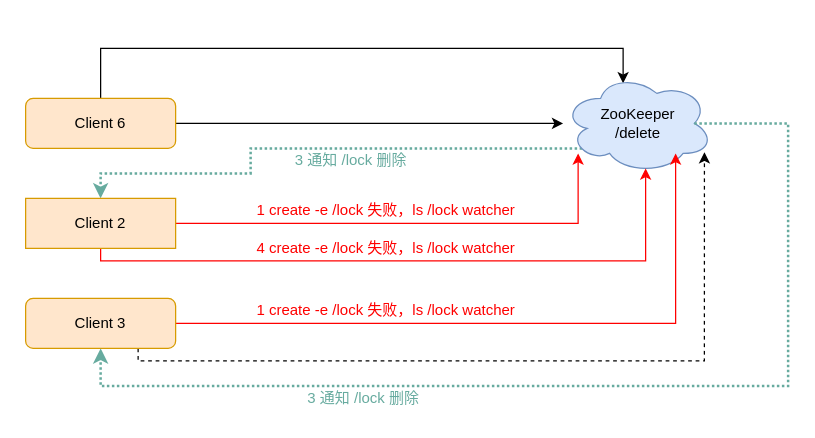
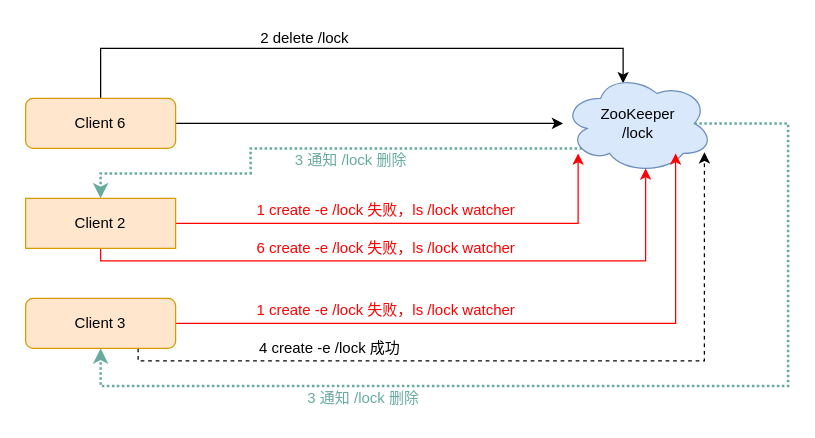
node "2 delete /lock": added
node "ZooKeeper /delete": label "ZooKeeper /delete" -> "ZooKeeper /lock"
node "4 create -e /lock 失败，ls /lock watcher": label "4 create -e /lock 失败，ls /lock watcher" -> "6 create -e /lock 失败，ls /lock watcher"
node "4 create -e /lock 成功": added
